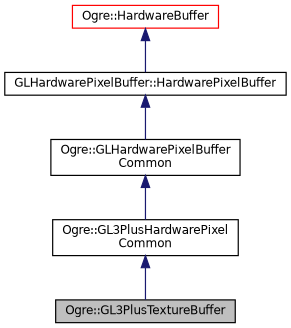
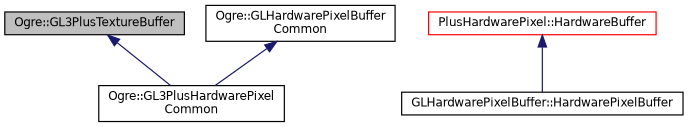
node "Ogre::HardwareBuffer": label "Ogre::HardwareBuffer" -> "PlusHardwarePixel::HardwareBuffer"
edge "Ogre::GLHardwarePixelBuffer Common" -> "GLHardwarePixelBuffer::HardwarePixelBuffer": removed
edge "Ogre::GL3PlusTextureBuffer" -> "Ogre::GL3PlusHardwarePixel Common": reversed
